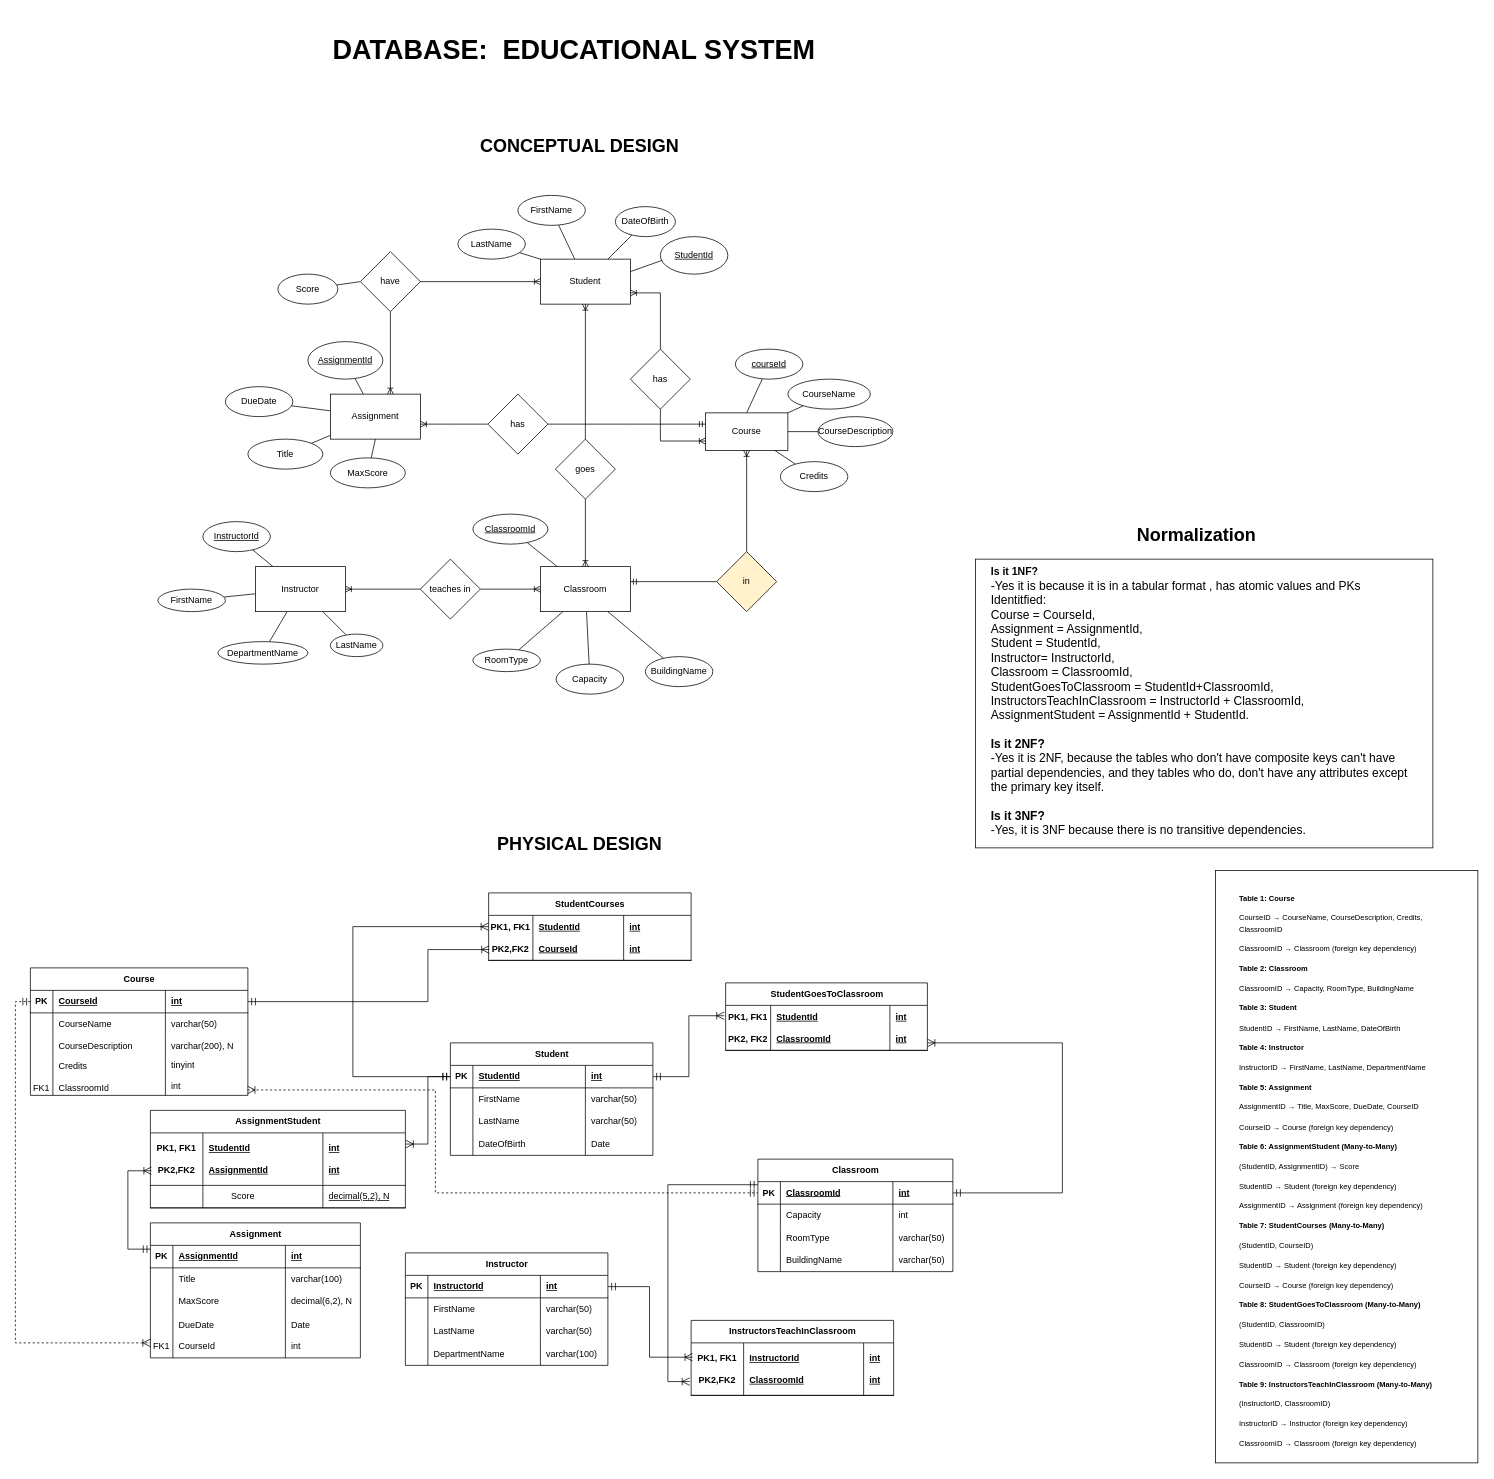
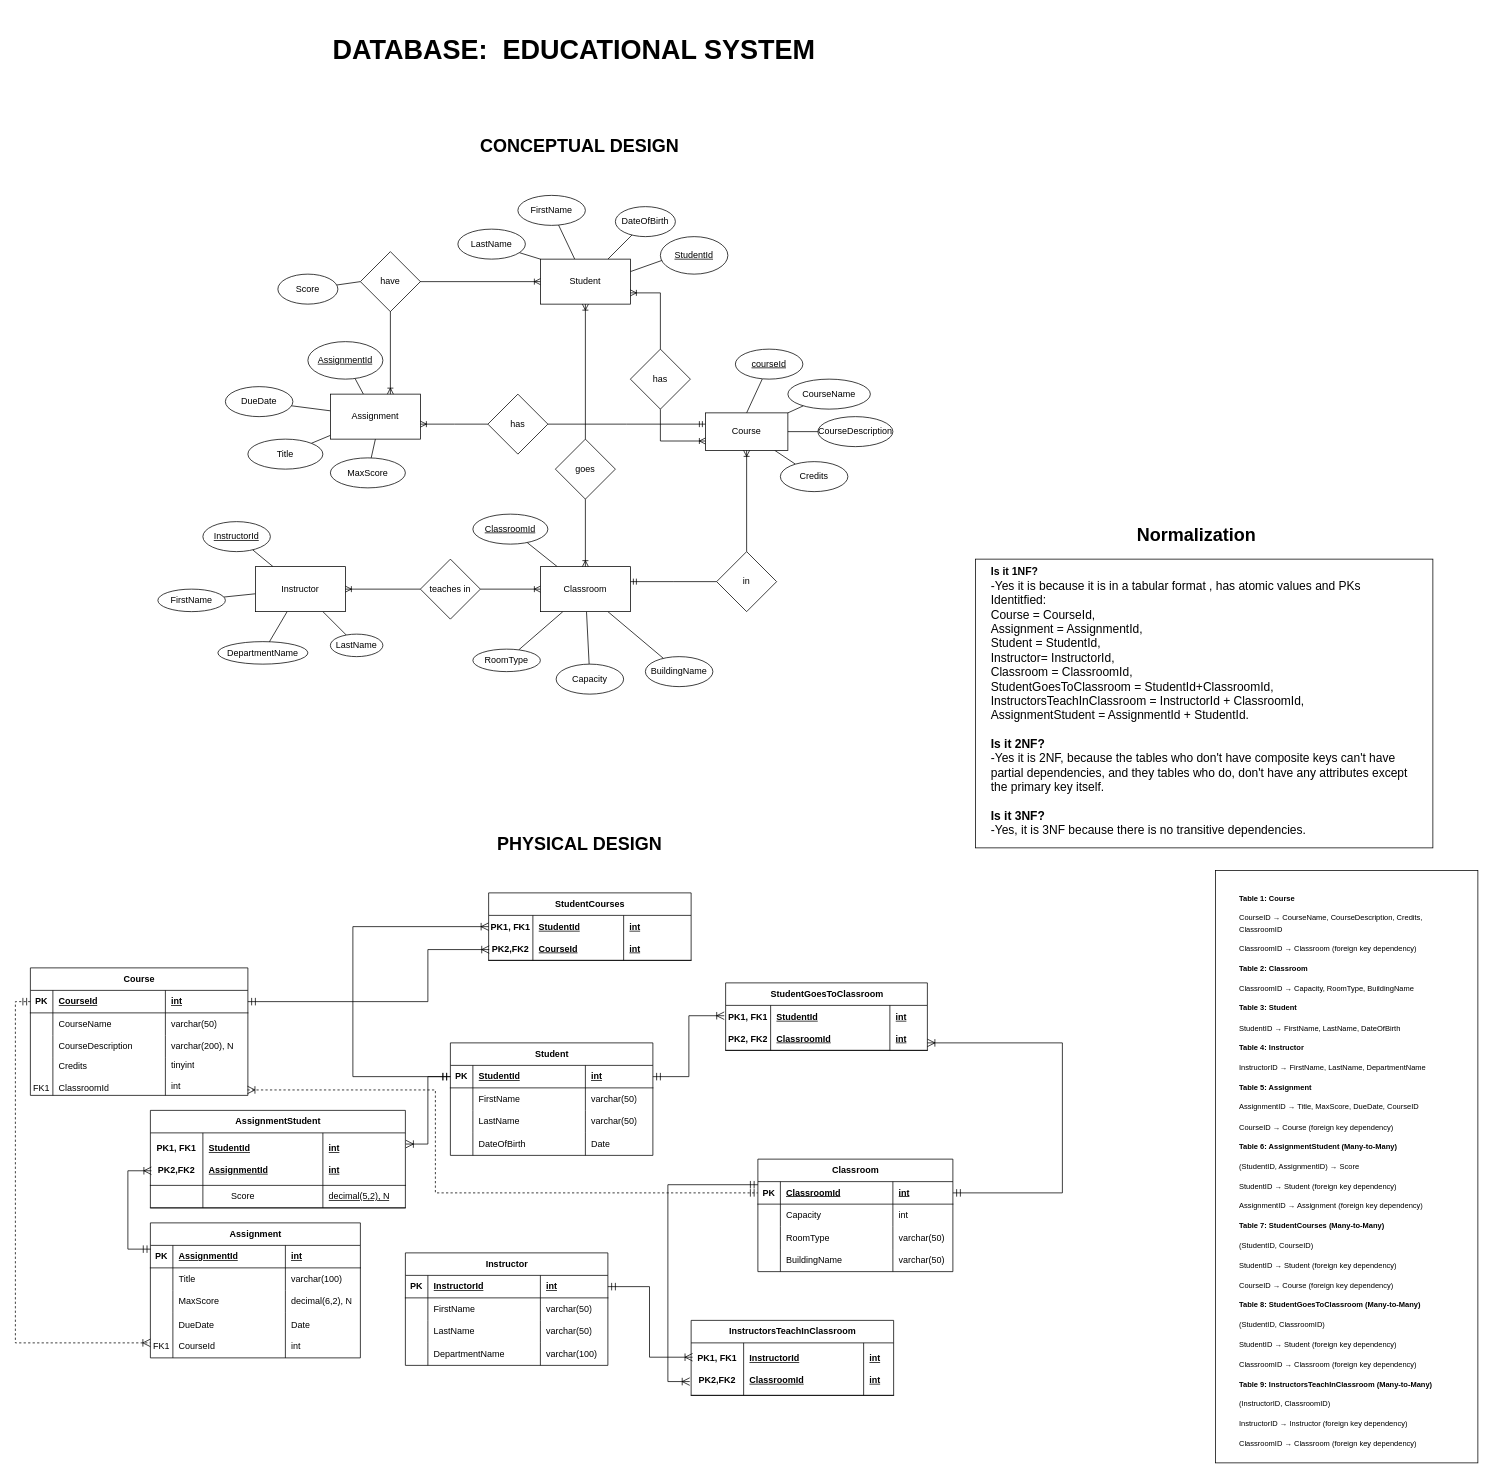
node "in": fillcolor #fff2cc -> #ffffff
